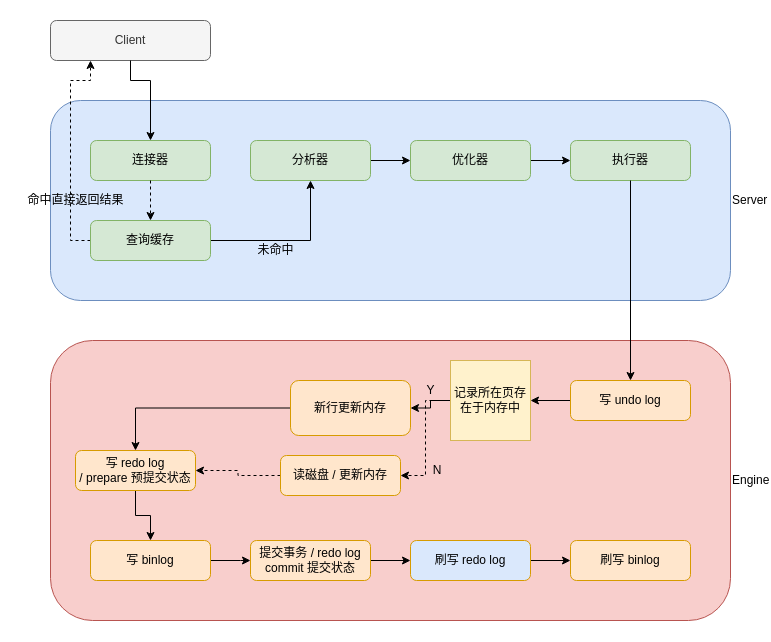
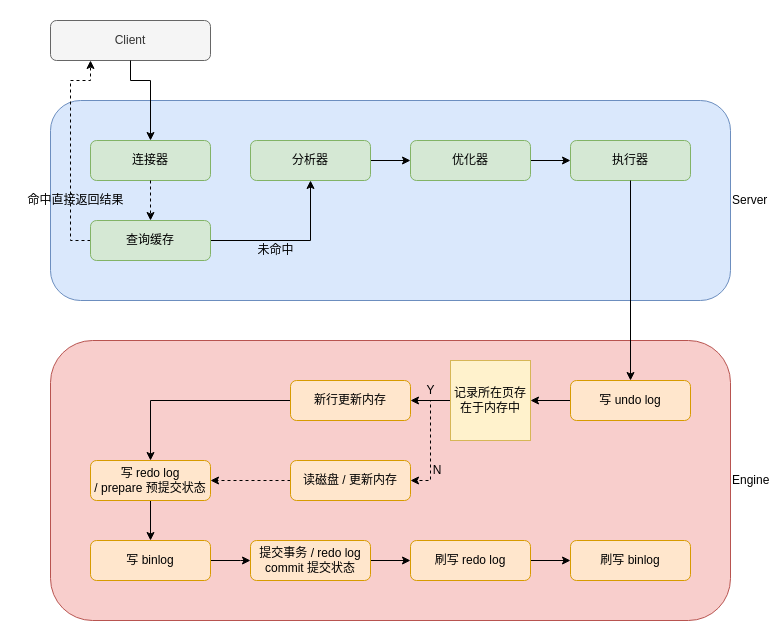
node "新行更新内存": size 120x55 -> 120x40
node "写 redo log / prepare 预提交状态": moved (136, 471) -> (151, 481)
node "读磁盘 / 更新内存": moved (341, 476) -> (351, 481)
node "刷写 redo log": fillcolor #dae8fc -> #ffe6cc
